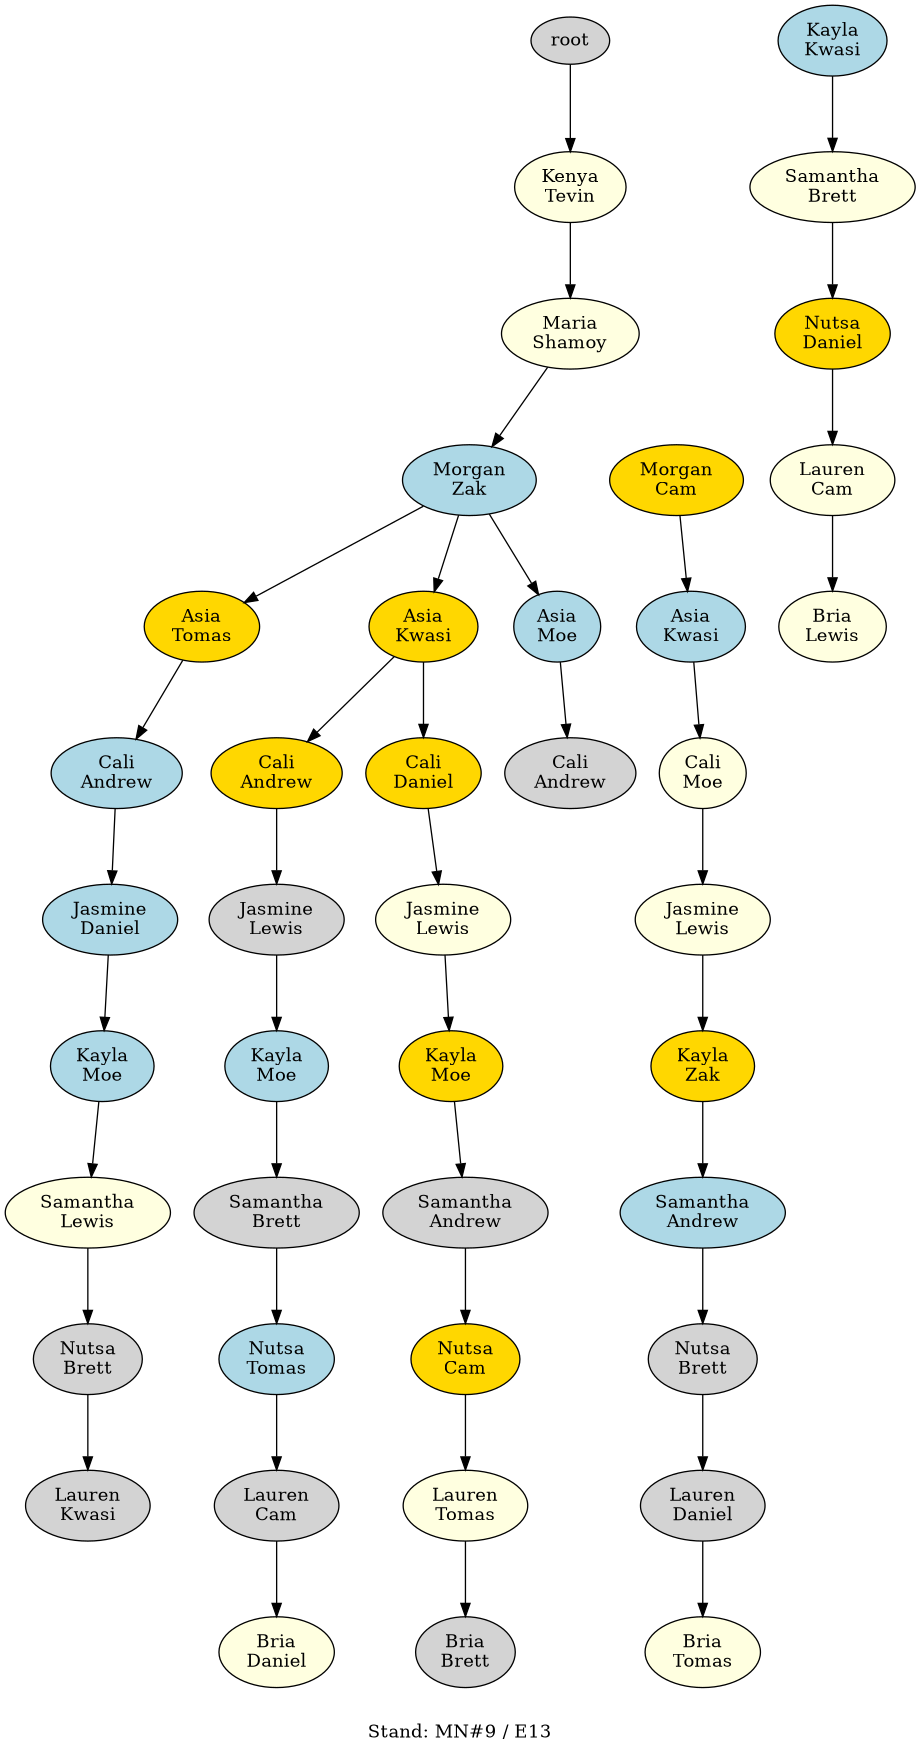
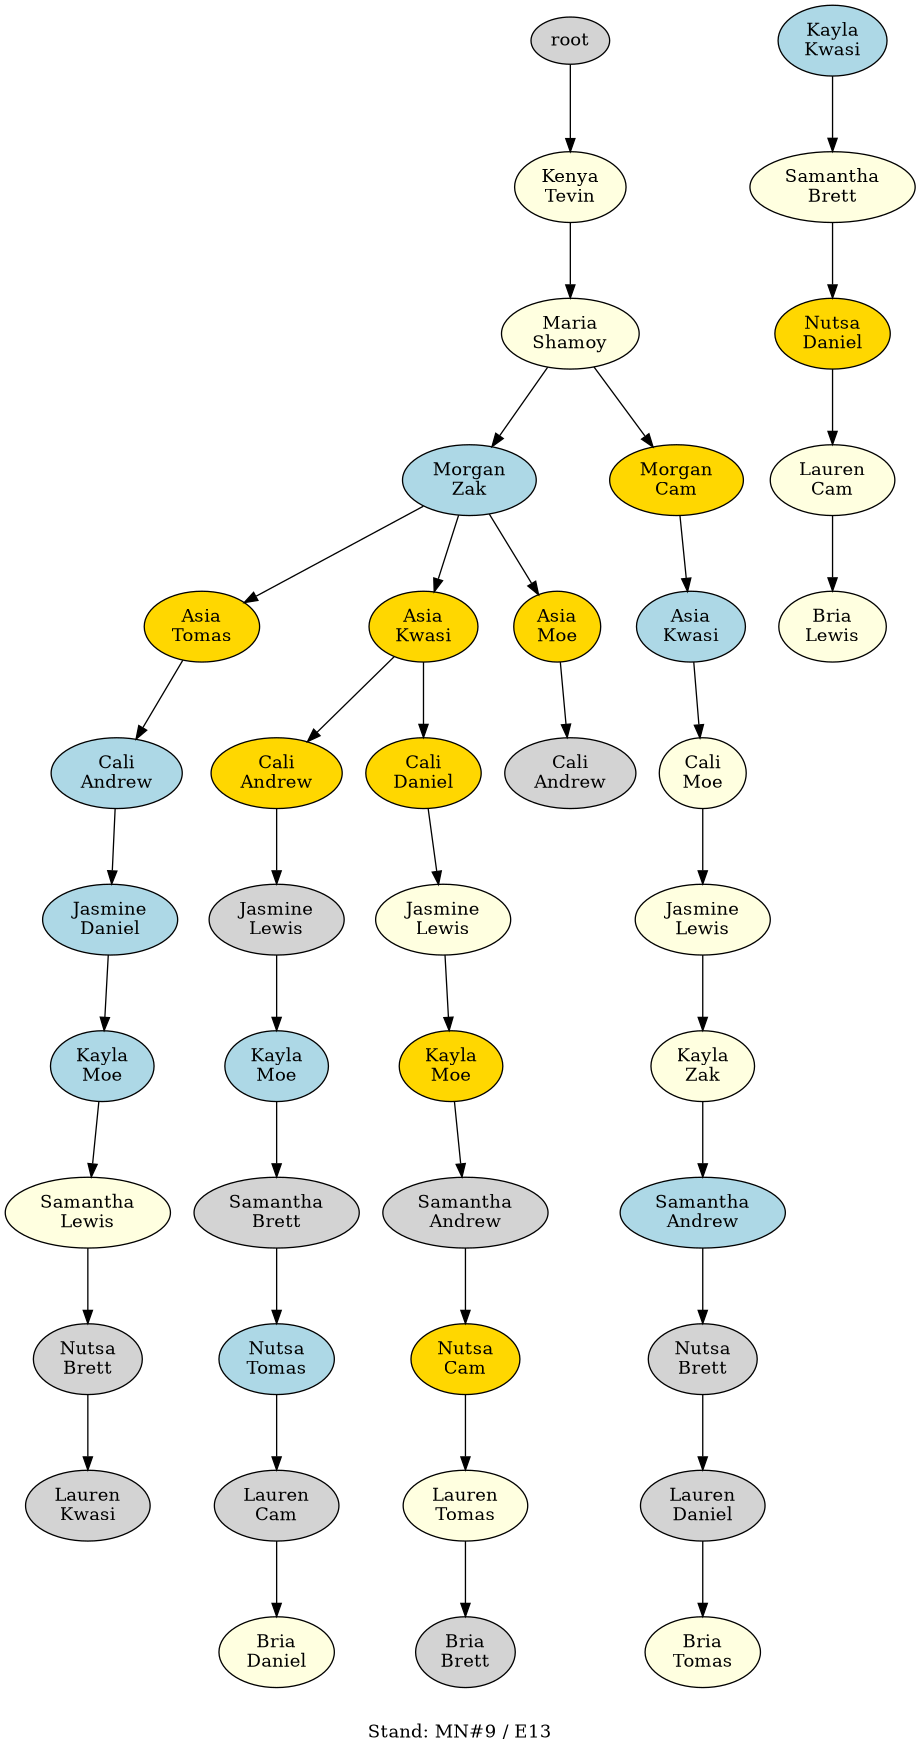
edge "Maria Shamoy" -> "Morgan Cam": added
node "Asia Moe": fillcolor lightblue -> gold
node "Kayla Zak": fillcolor gold -> lightyellow
